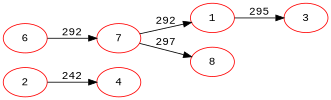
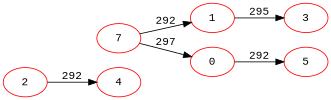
node "6": removed
node "8": label "8" -> "0"
node "5": added
edge "2" -> "4": label "242" -> "292"
